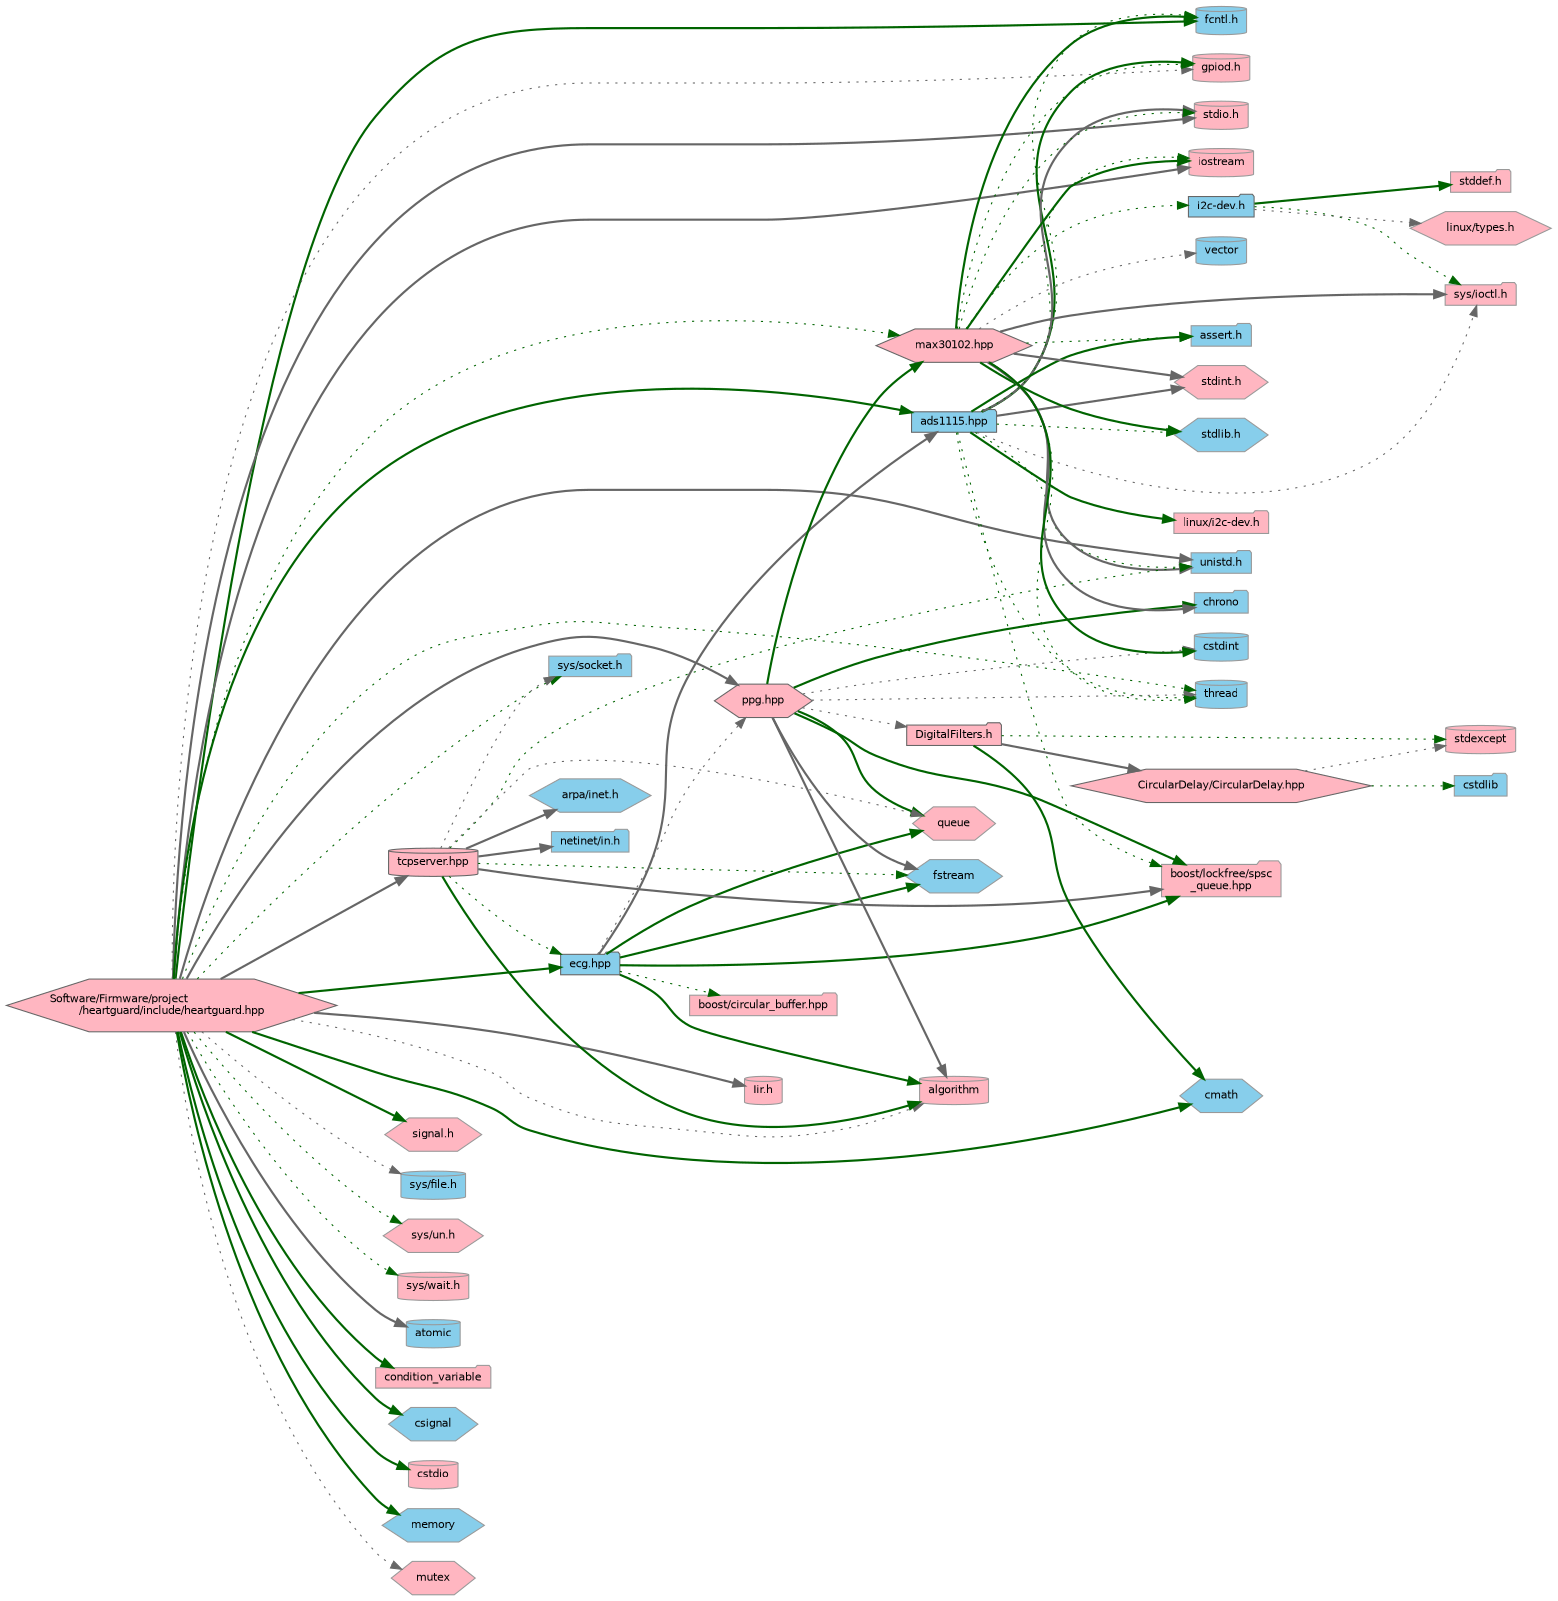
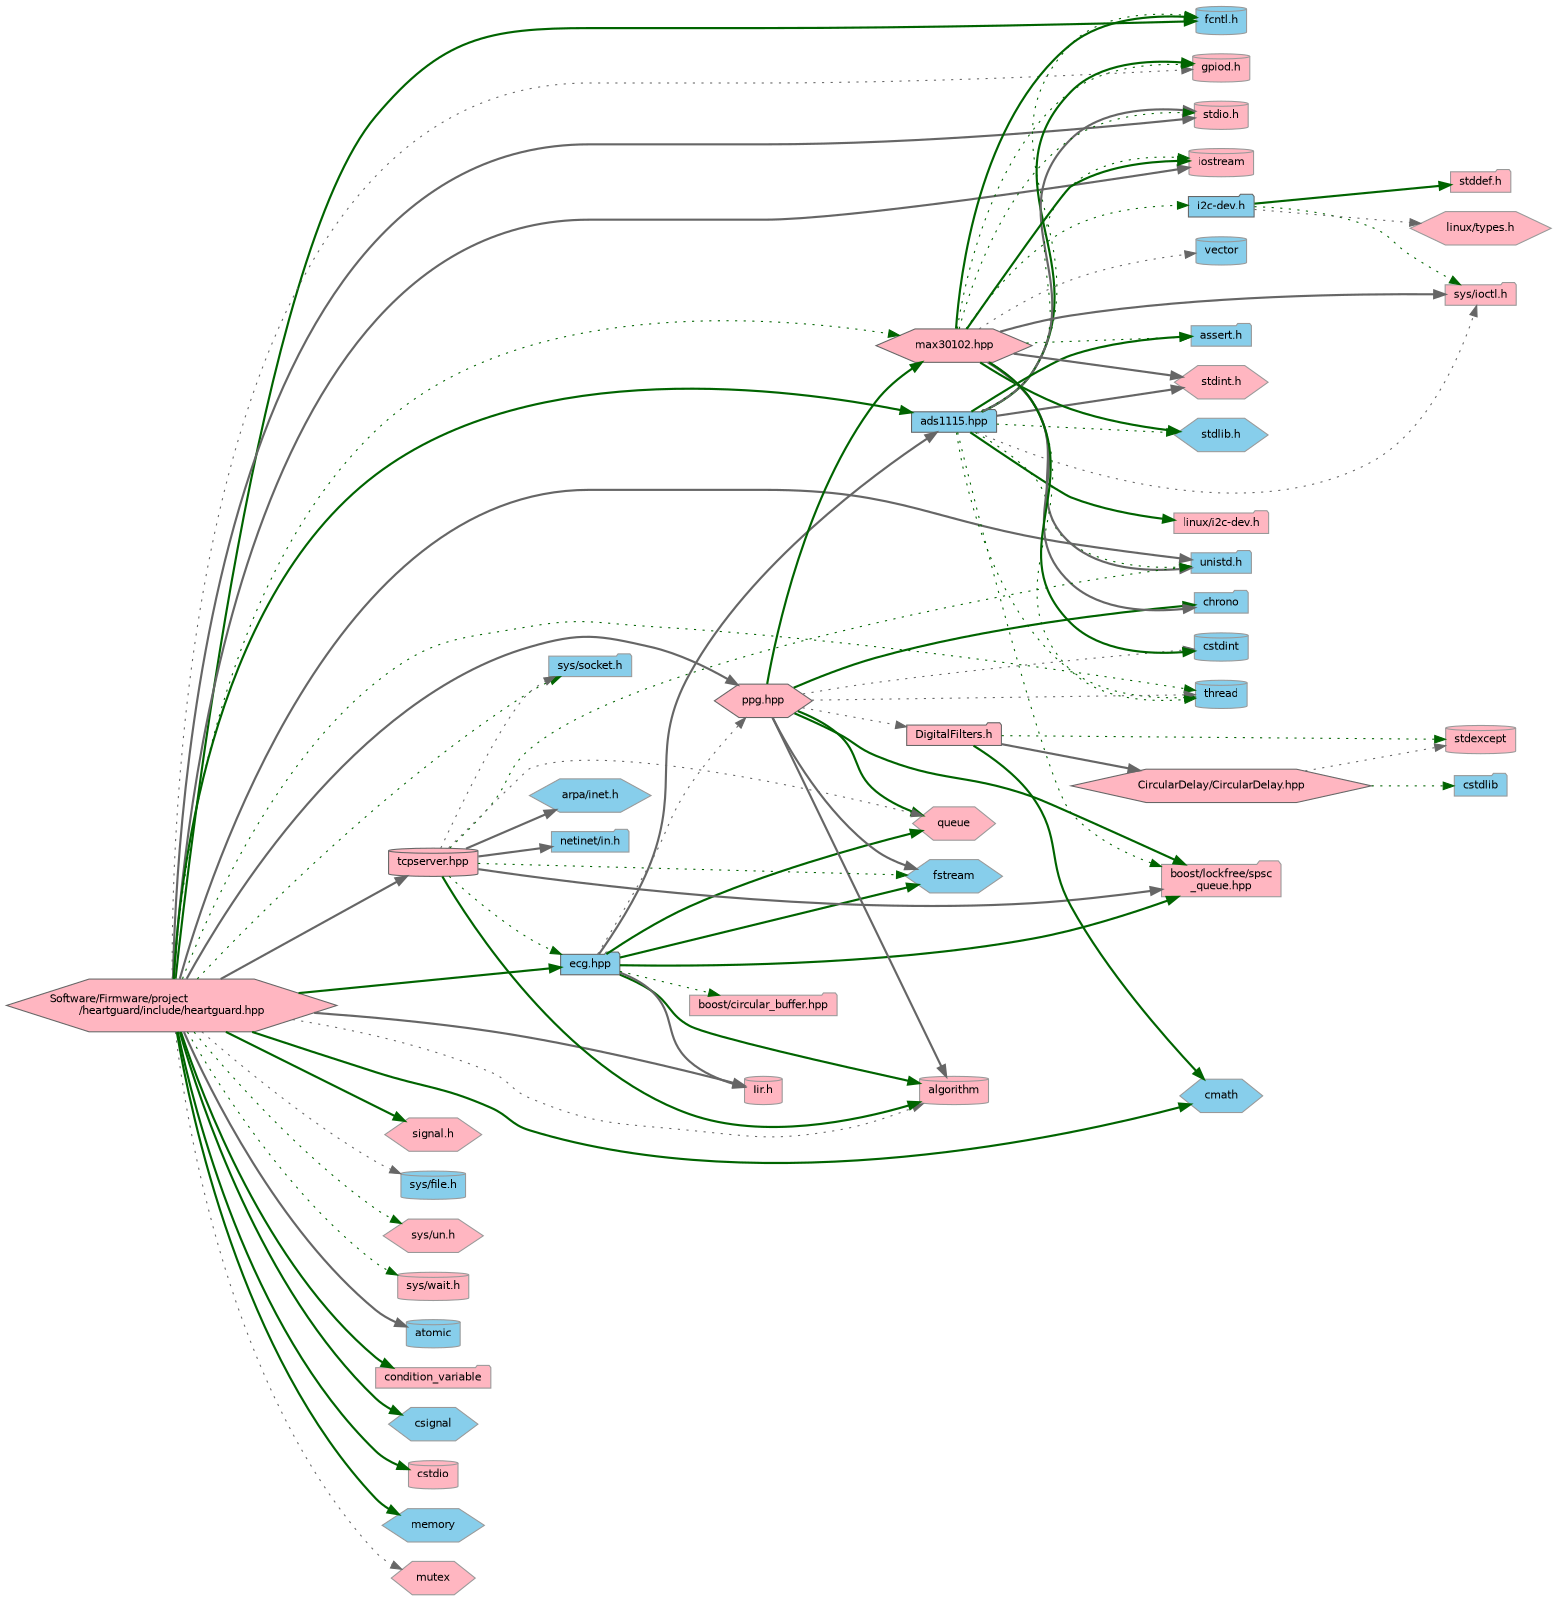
edge "ecg.hpp" -> "Iir.h": added
